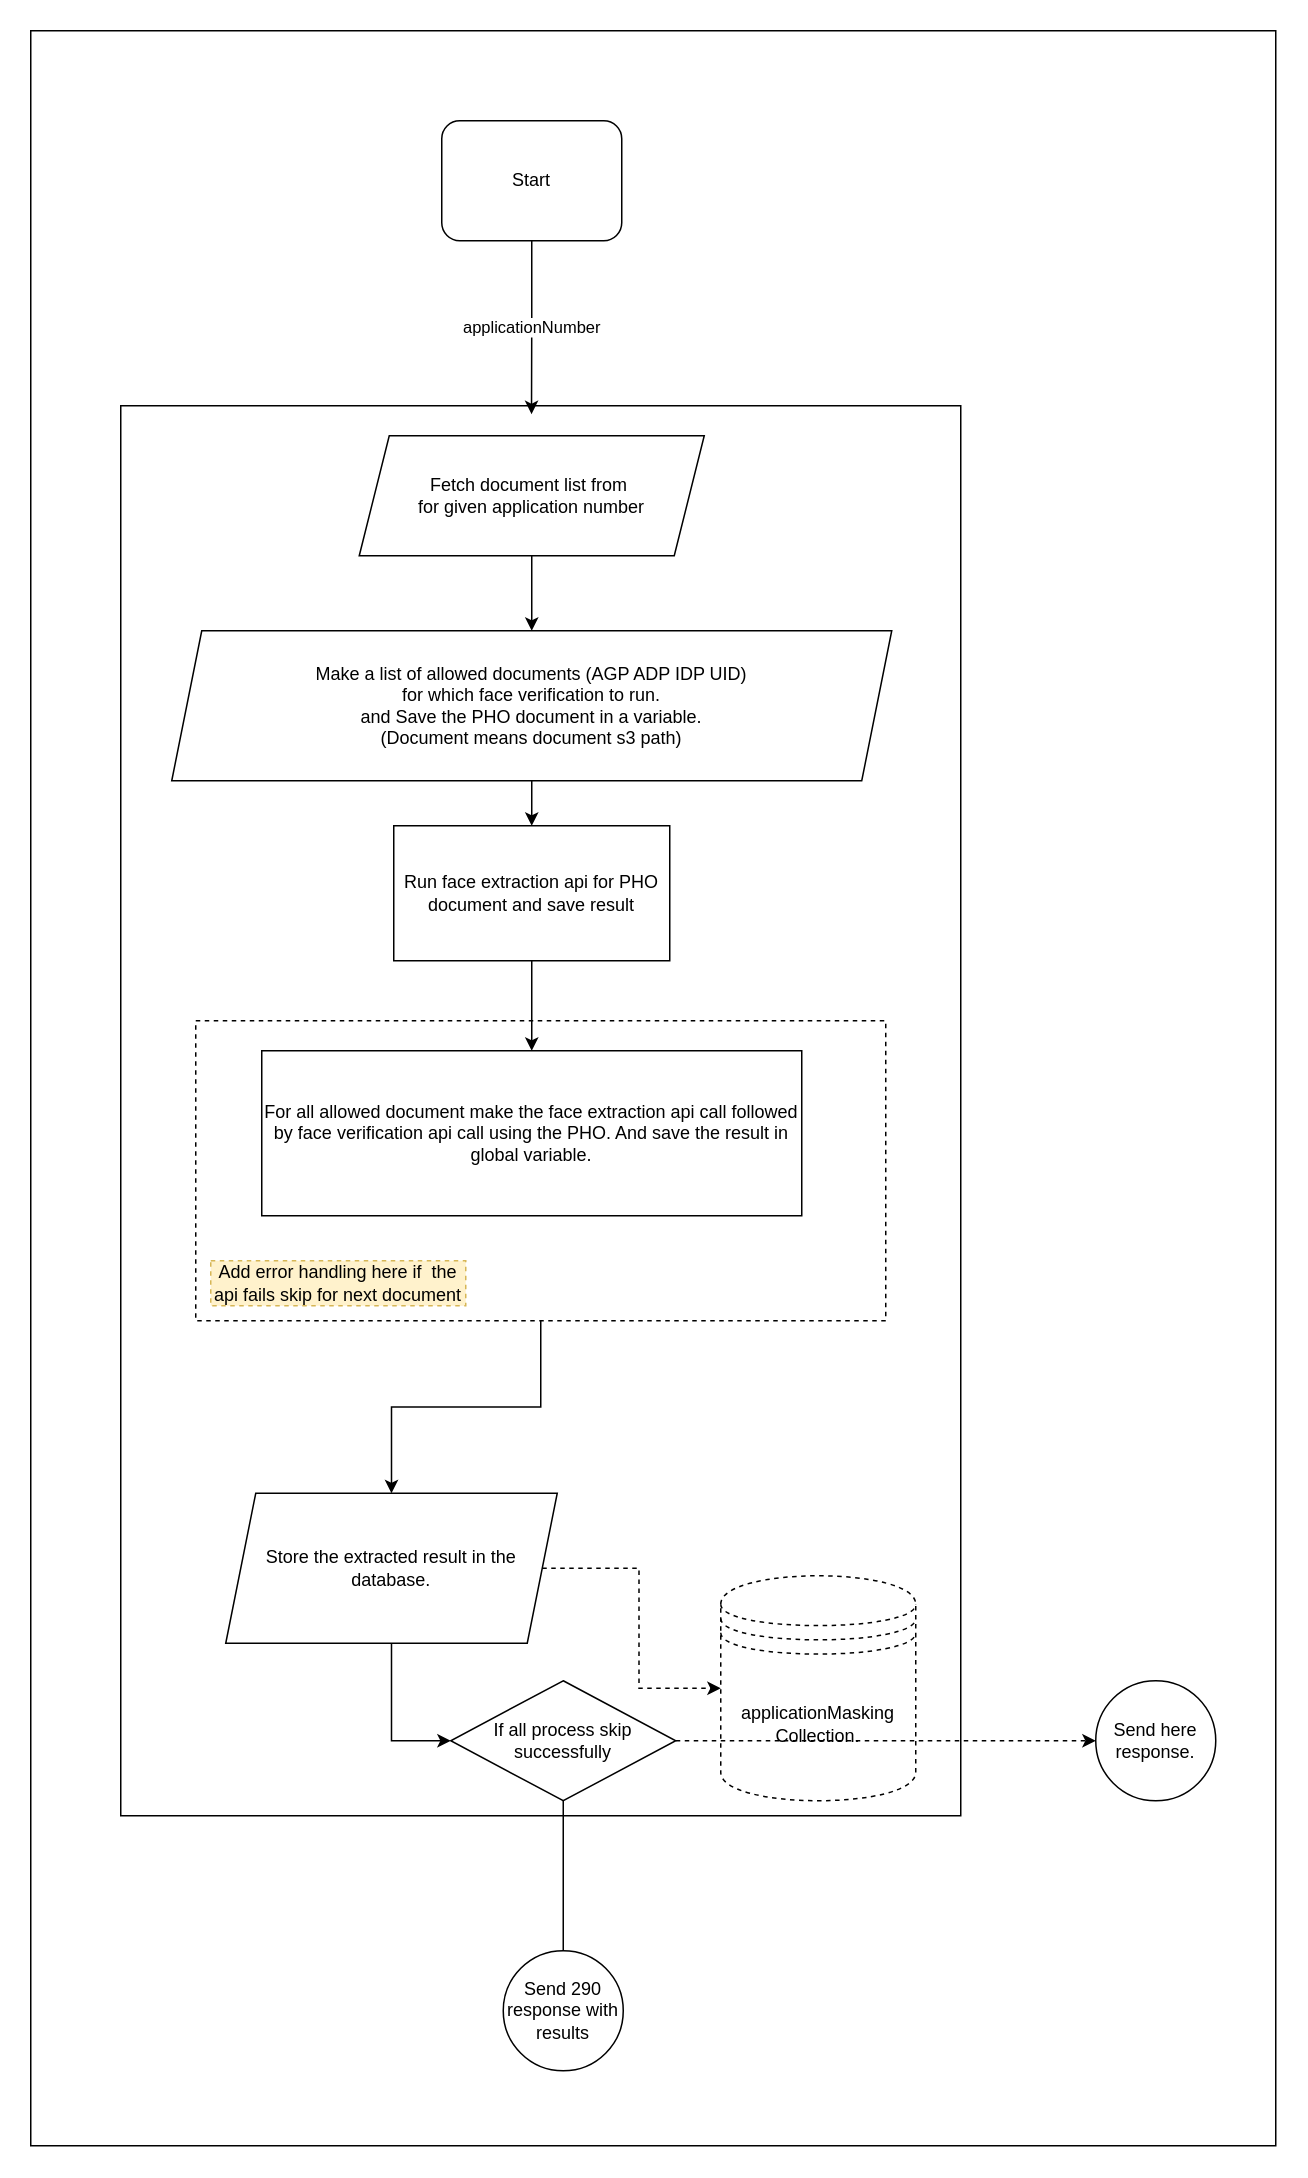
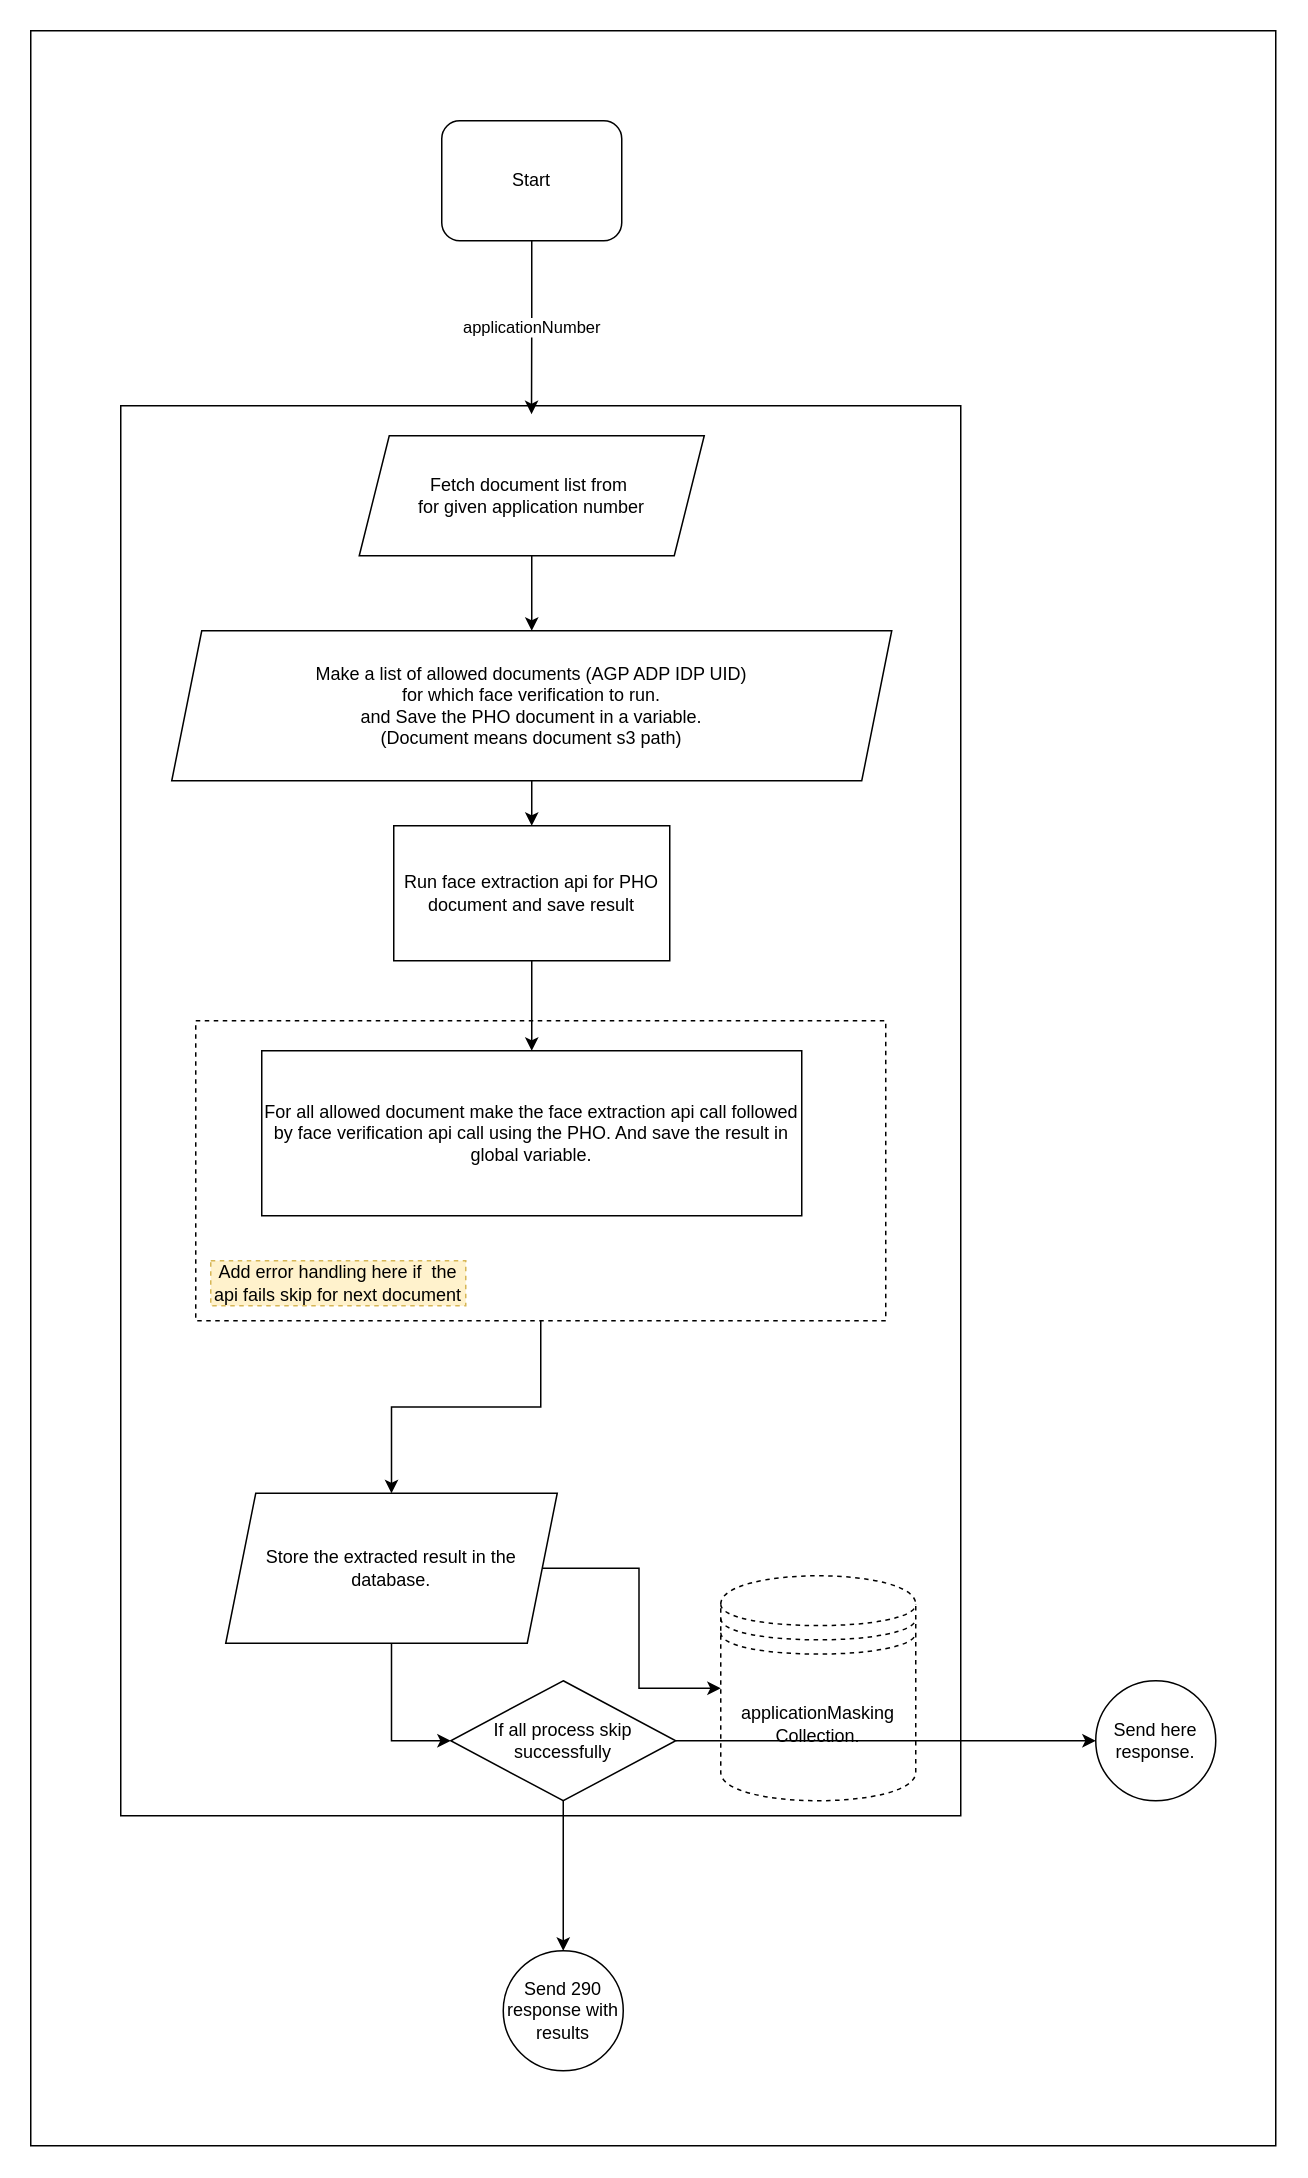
edge "Store the extracted result in the database." -> "applicationMasking Collection.": style dashed -> solid
edge "If all process skip successfully" -> "Send here response.": style dashed -> solid
edge "If all process skip successfully" -- "Send 290 response with results": arrowhead none -> classic
